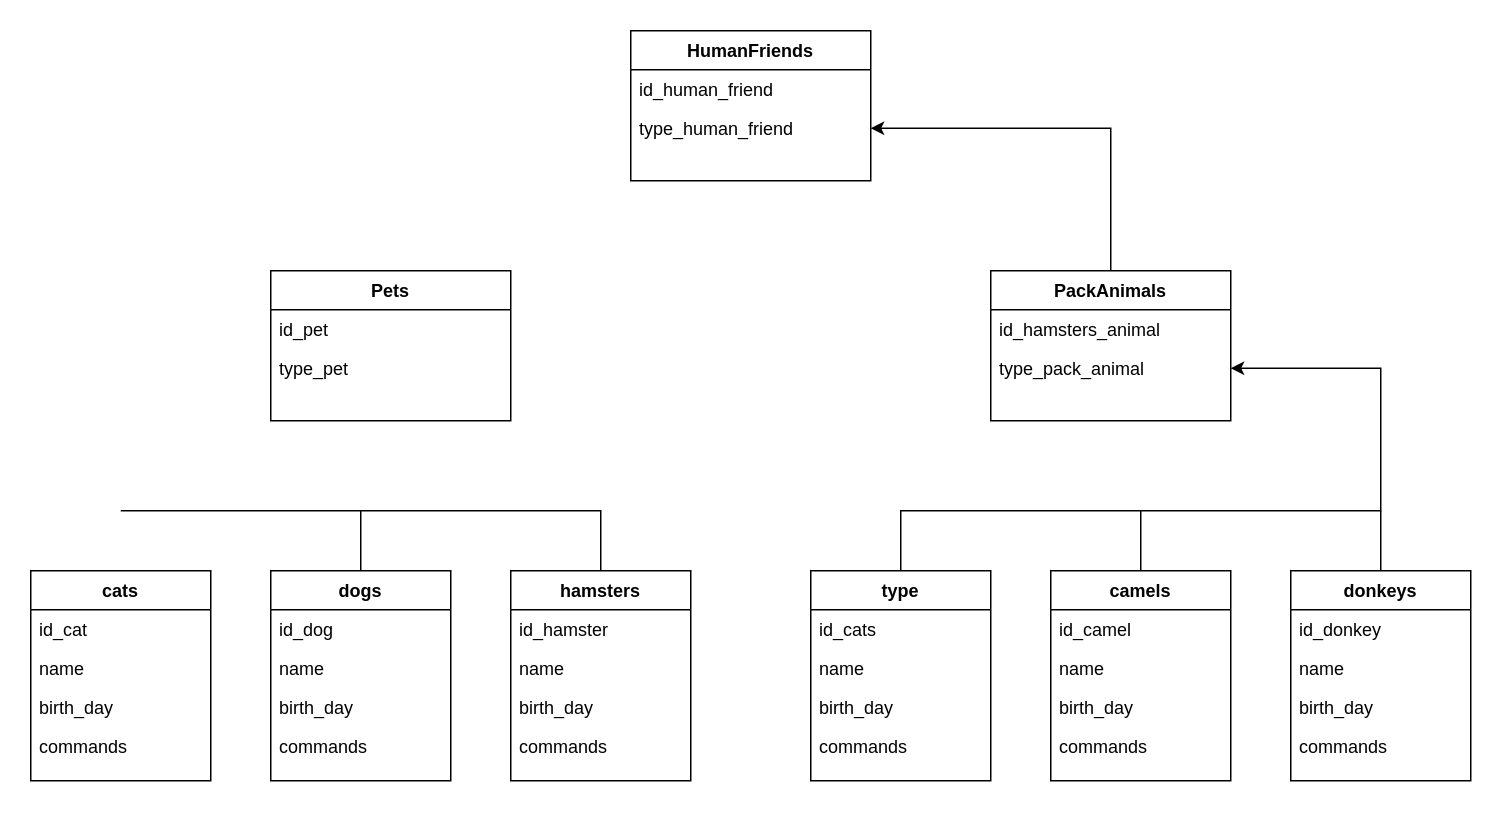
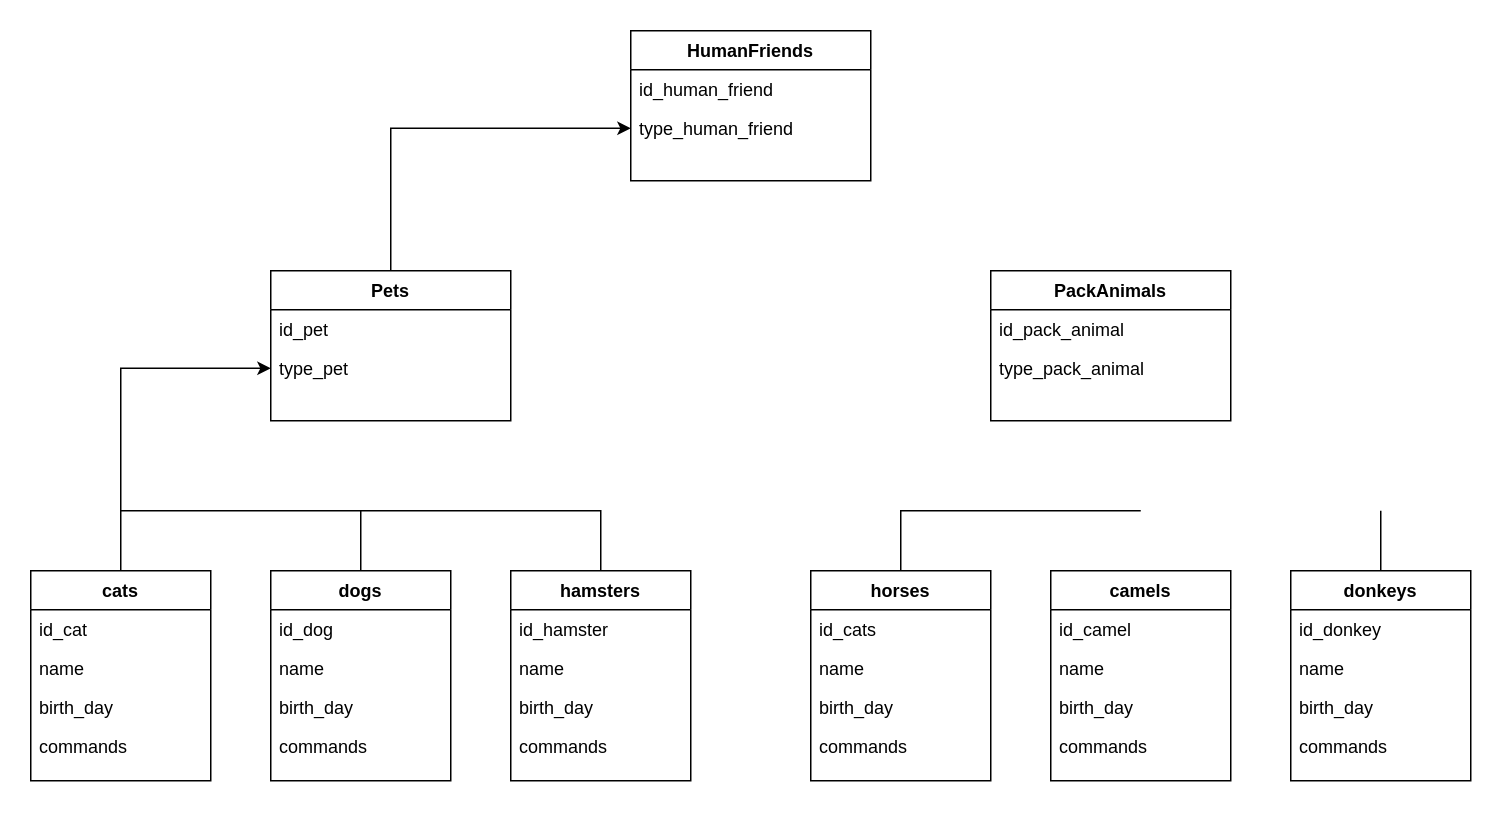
edge "Pets" -> "type_human_friend": added
edge "PackAnimals" -> "type_human_friend": removed
node "id_hamsters_animal": label "id_hamsters_animal" -> "id_pack_animal"
edge "cats" -> "type_pet": added
edge "camels" -> "type_pack_animal": removed
node "type": label "type" -> "horses"
